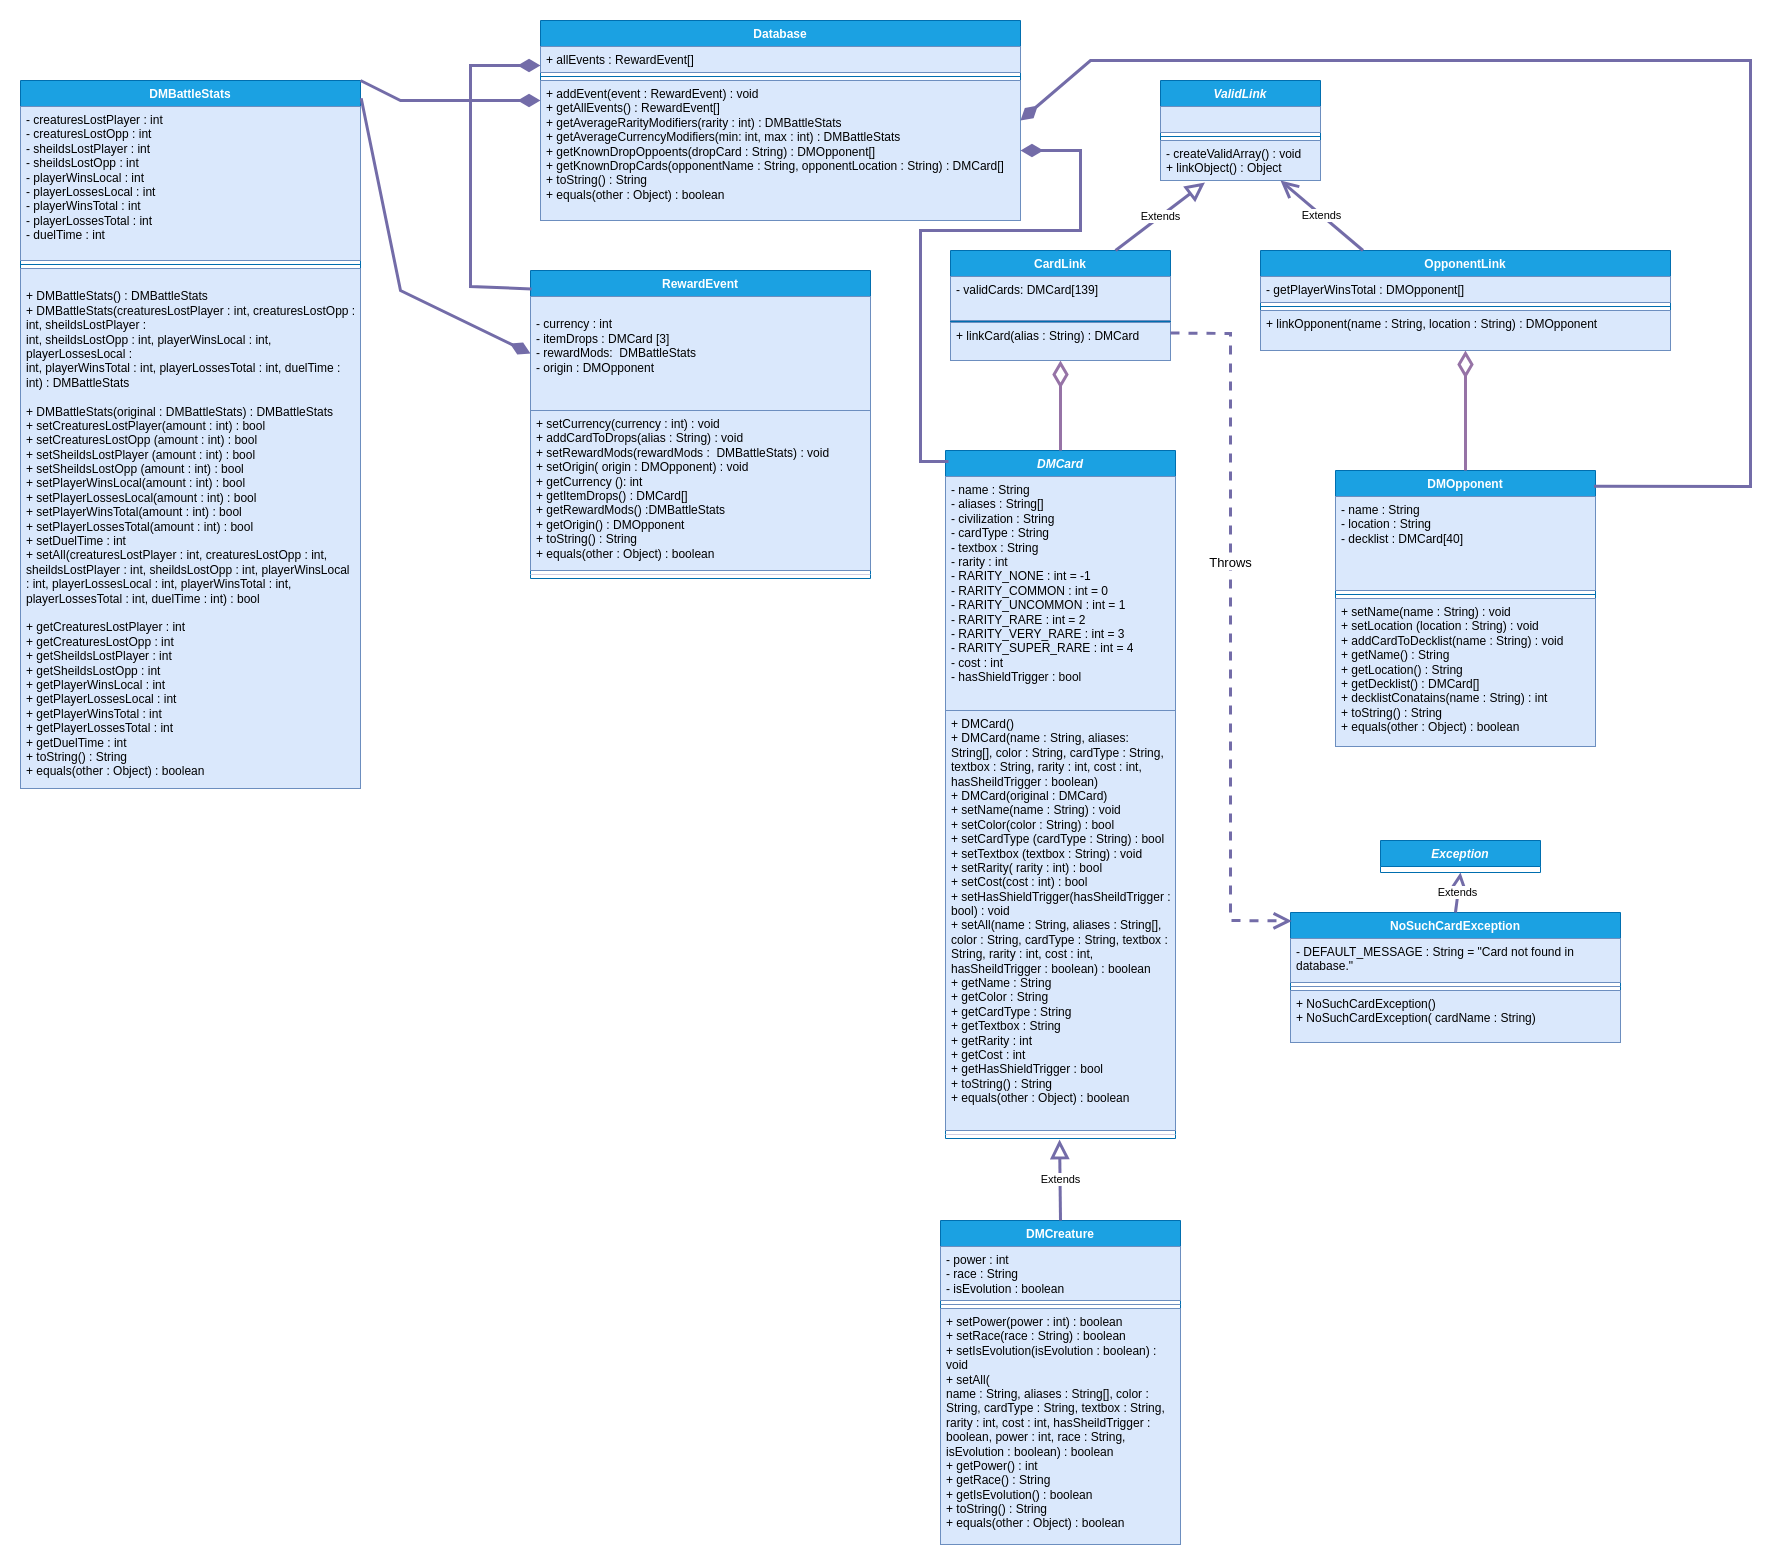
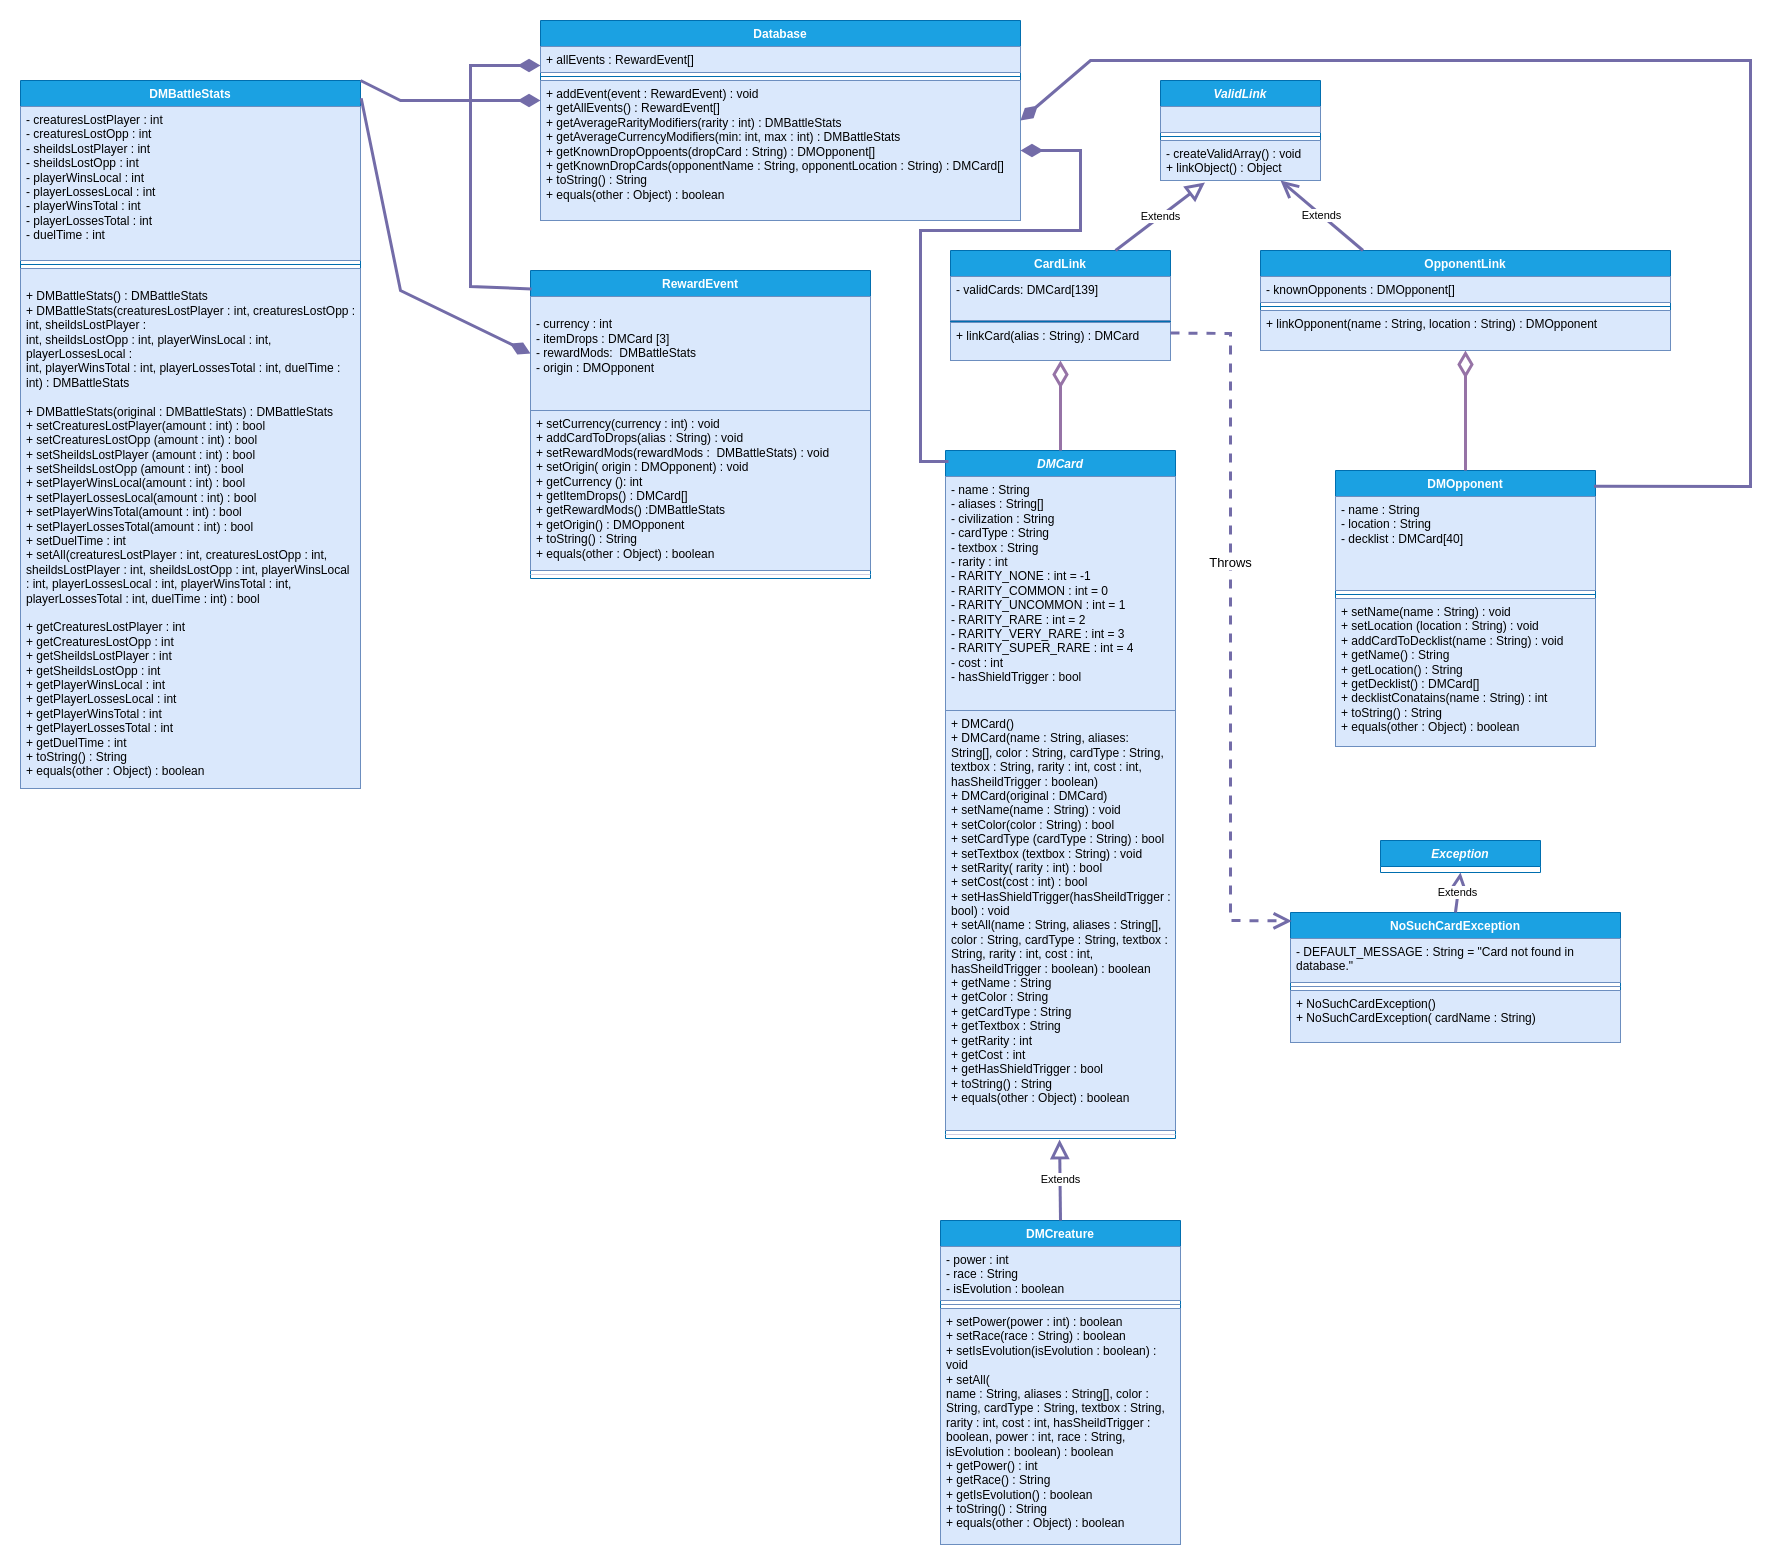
node "- getPlayerWinsTotal : DMOpponent[]": label "- getPlayerWinsTotal : DMOpponent[]" -> "- knownOpponents : DMOpponent[]"
